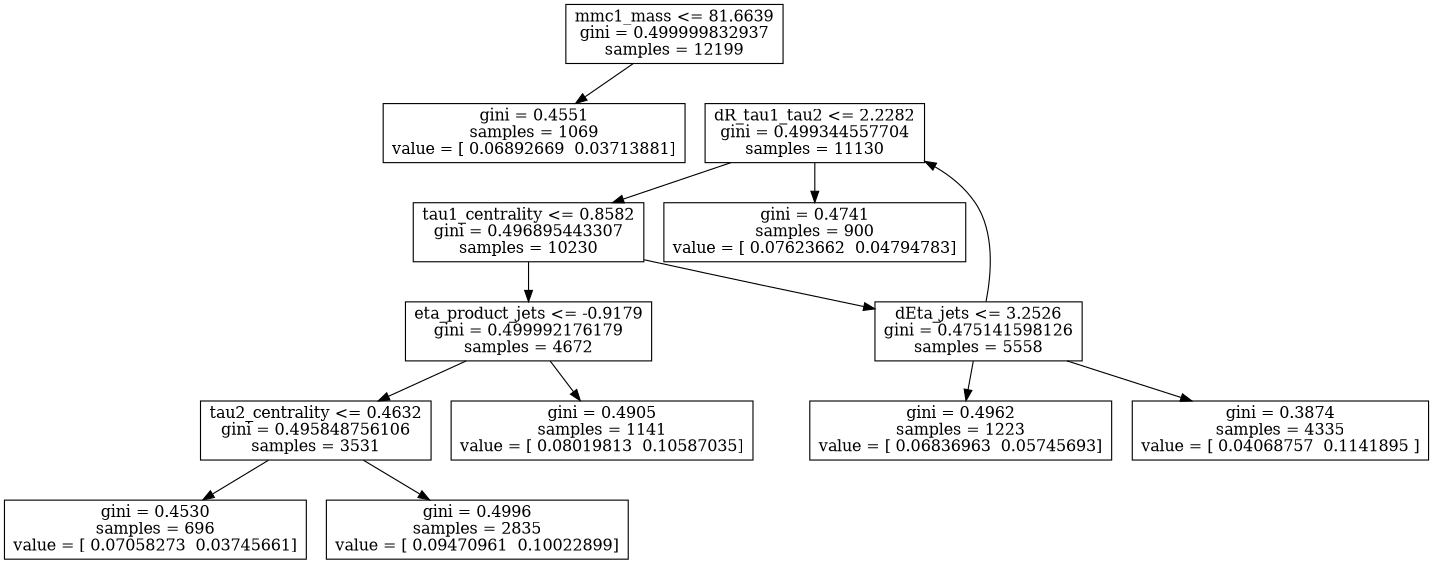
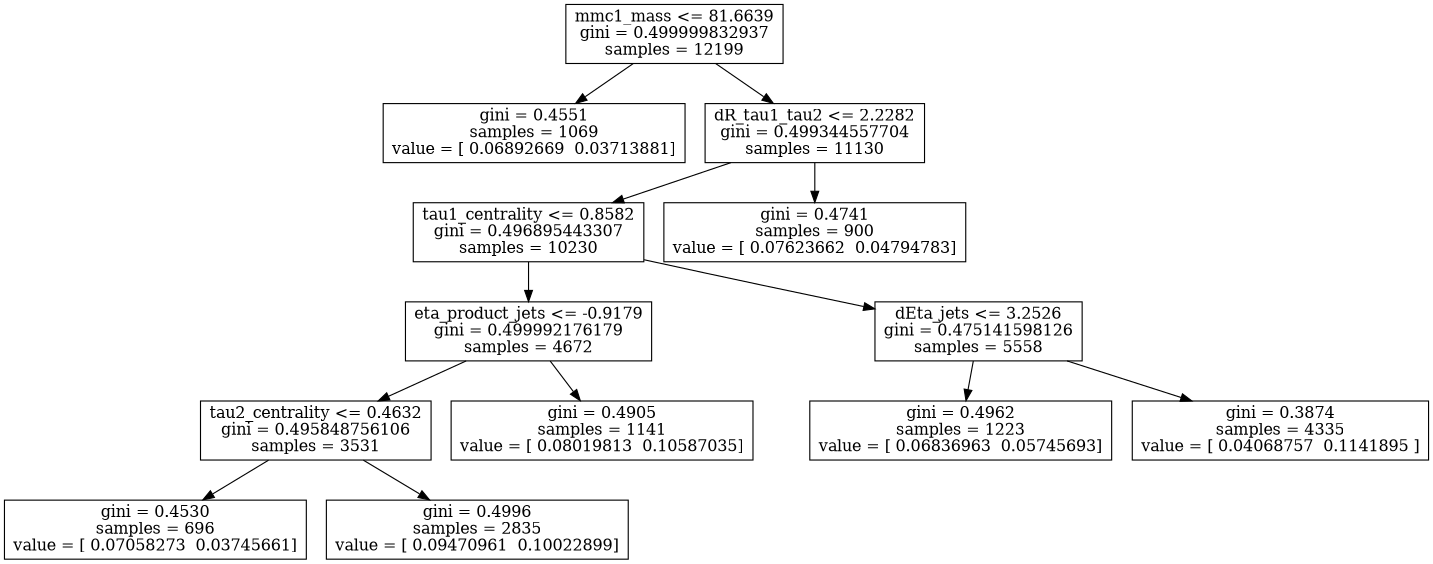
edge "dEta_jets <= 3.2526 gini = 0.475141598126 samples = 5558" -> "dR_tau1_tau2 <= 2.2282 gini = 0.499344557704 samples = 11130": now "mmc1_mass <= 81.6639 gini = 0.499999832937 samples = 12199" -> "dR_tau1_tau2 <= 2.2282 gini = 0.499344557704 samples = 11130"
